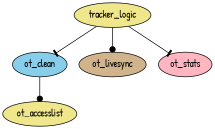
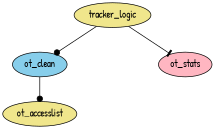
edge "tracker_logic" -> "ot_clean": arrowhead tee -> dot
node "ot_livesync": removed
